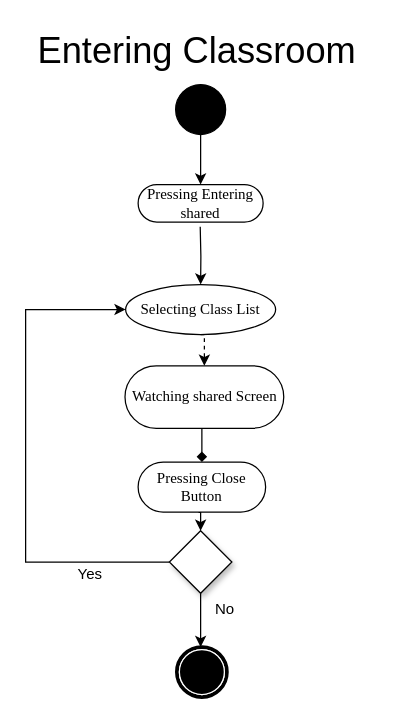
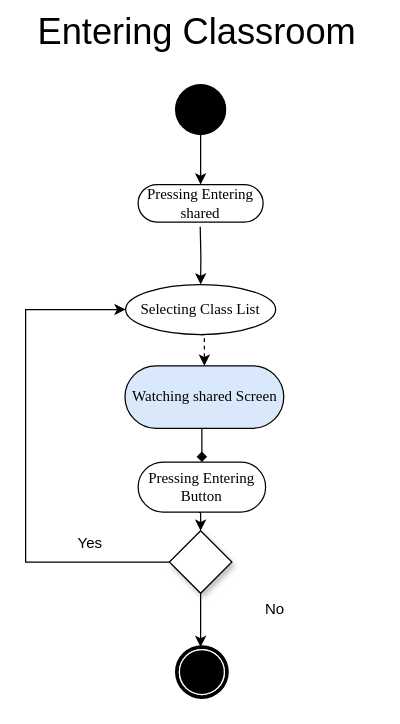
node "Entering Classroom": moved (204, 51) -> (204, 32)
node "Watching shared Screen": fillcolor #ffffff -> #dae8fc
node "Pressing Close Button": label "Pressing Close Button" -> "Pressing Entering Button"
node "Yes": moved (101, 574) -> (101, 543)
node "No": moved (232, 609) -> (282, 609)
